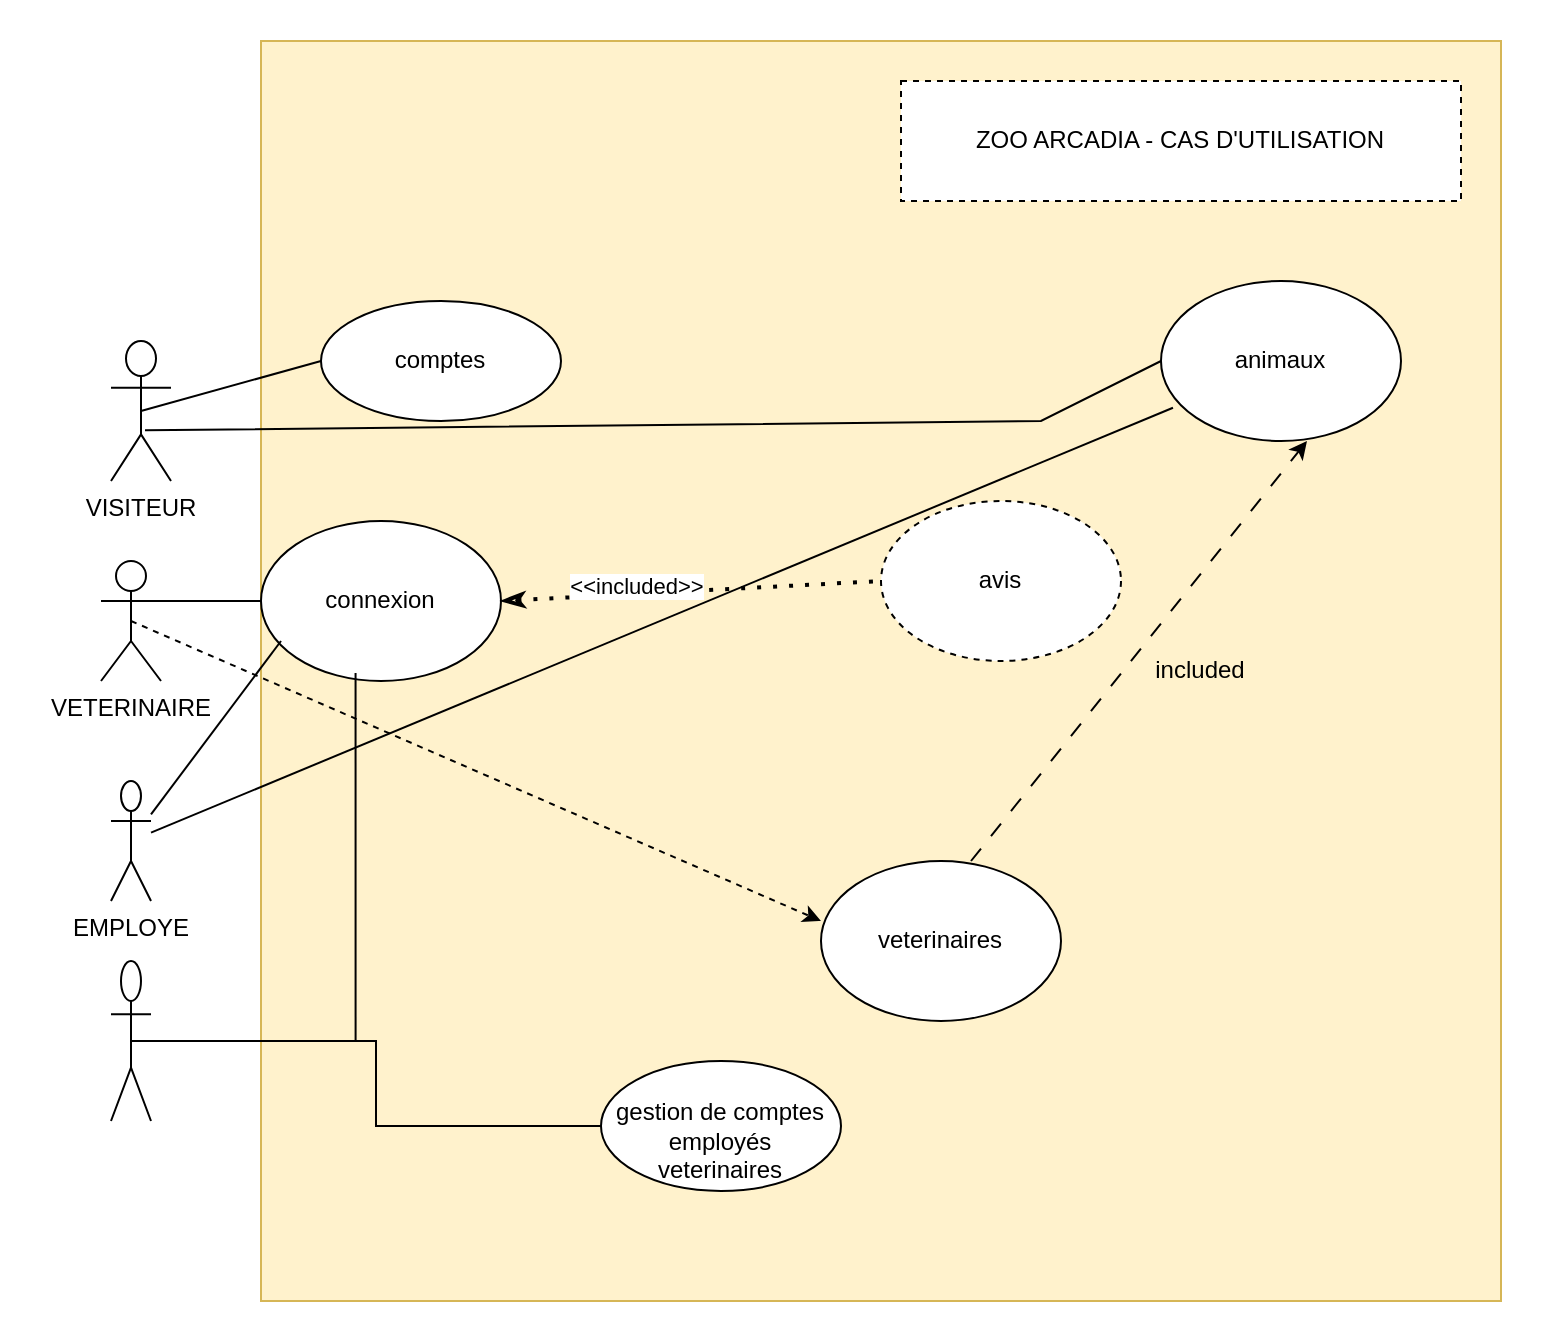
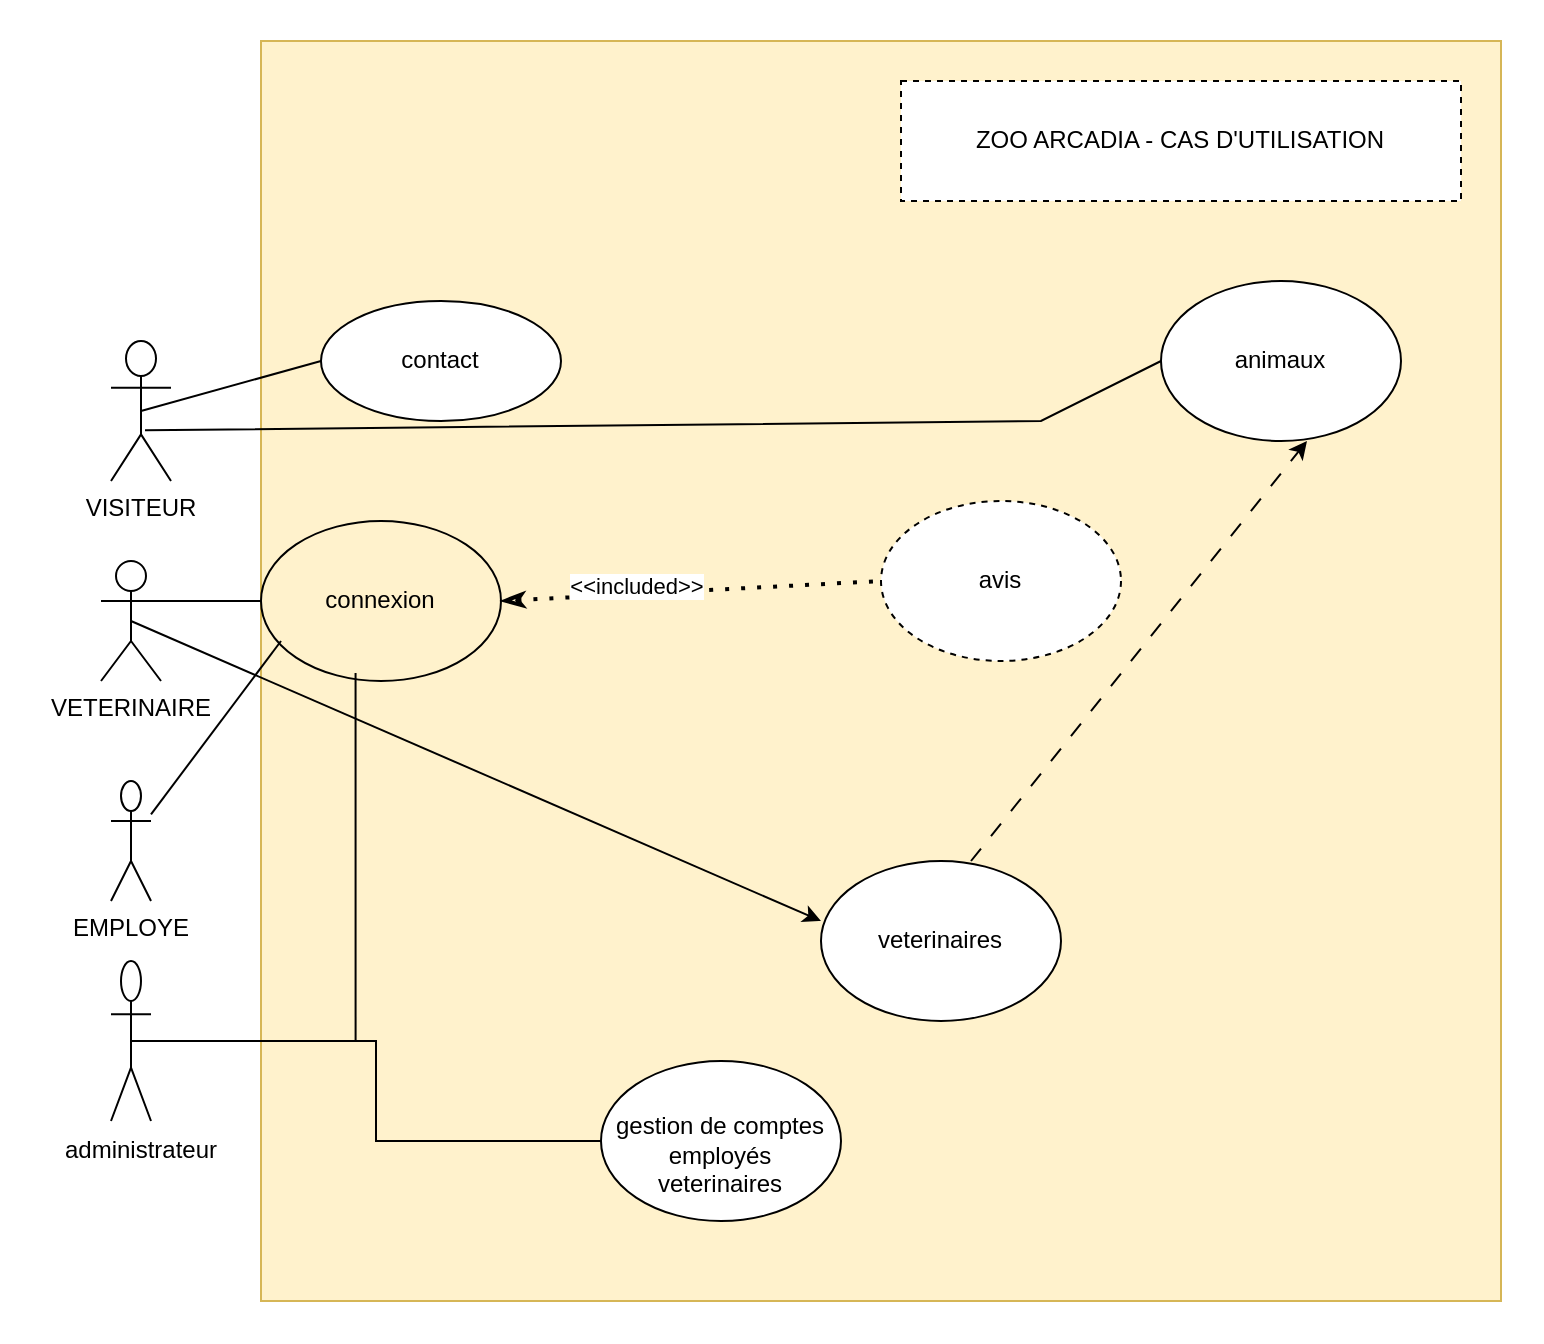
node "comptes": label "comptes" -> "contact"
edge "animaux" -- "EMPLOYE": removed
node "connexion": fillcolor #ffffff -> #fff2cc
node "included": removed
edge "VETERINAIRE" -> "veterinaires": style dashed -> solid
node "gestion de comptes employés veterinaires": size 240x130 -> 240x160
node "administrateur": added
